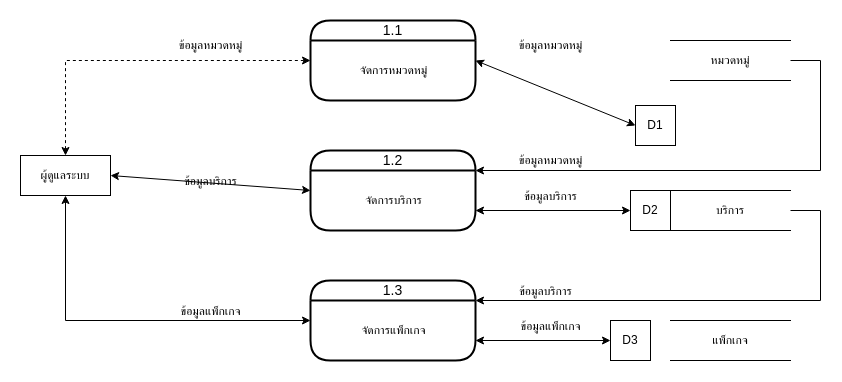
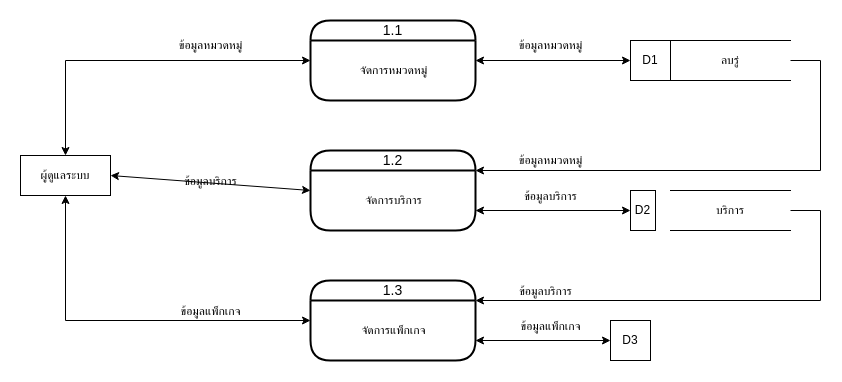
edge "1.1" -- "ผู้ดูแลระบบ": style dashed -> solid
node "หมวดหมู่": label "หมวดหมู่" -> "ลบรู่"
node "D1": moved (656, 126) -> (651, 61)
node "D2": size 40x40 -> 25x40
node "แพ็กเกจ": removed
